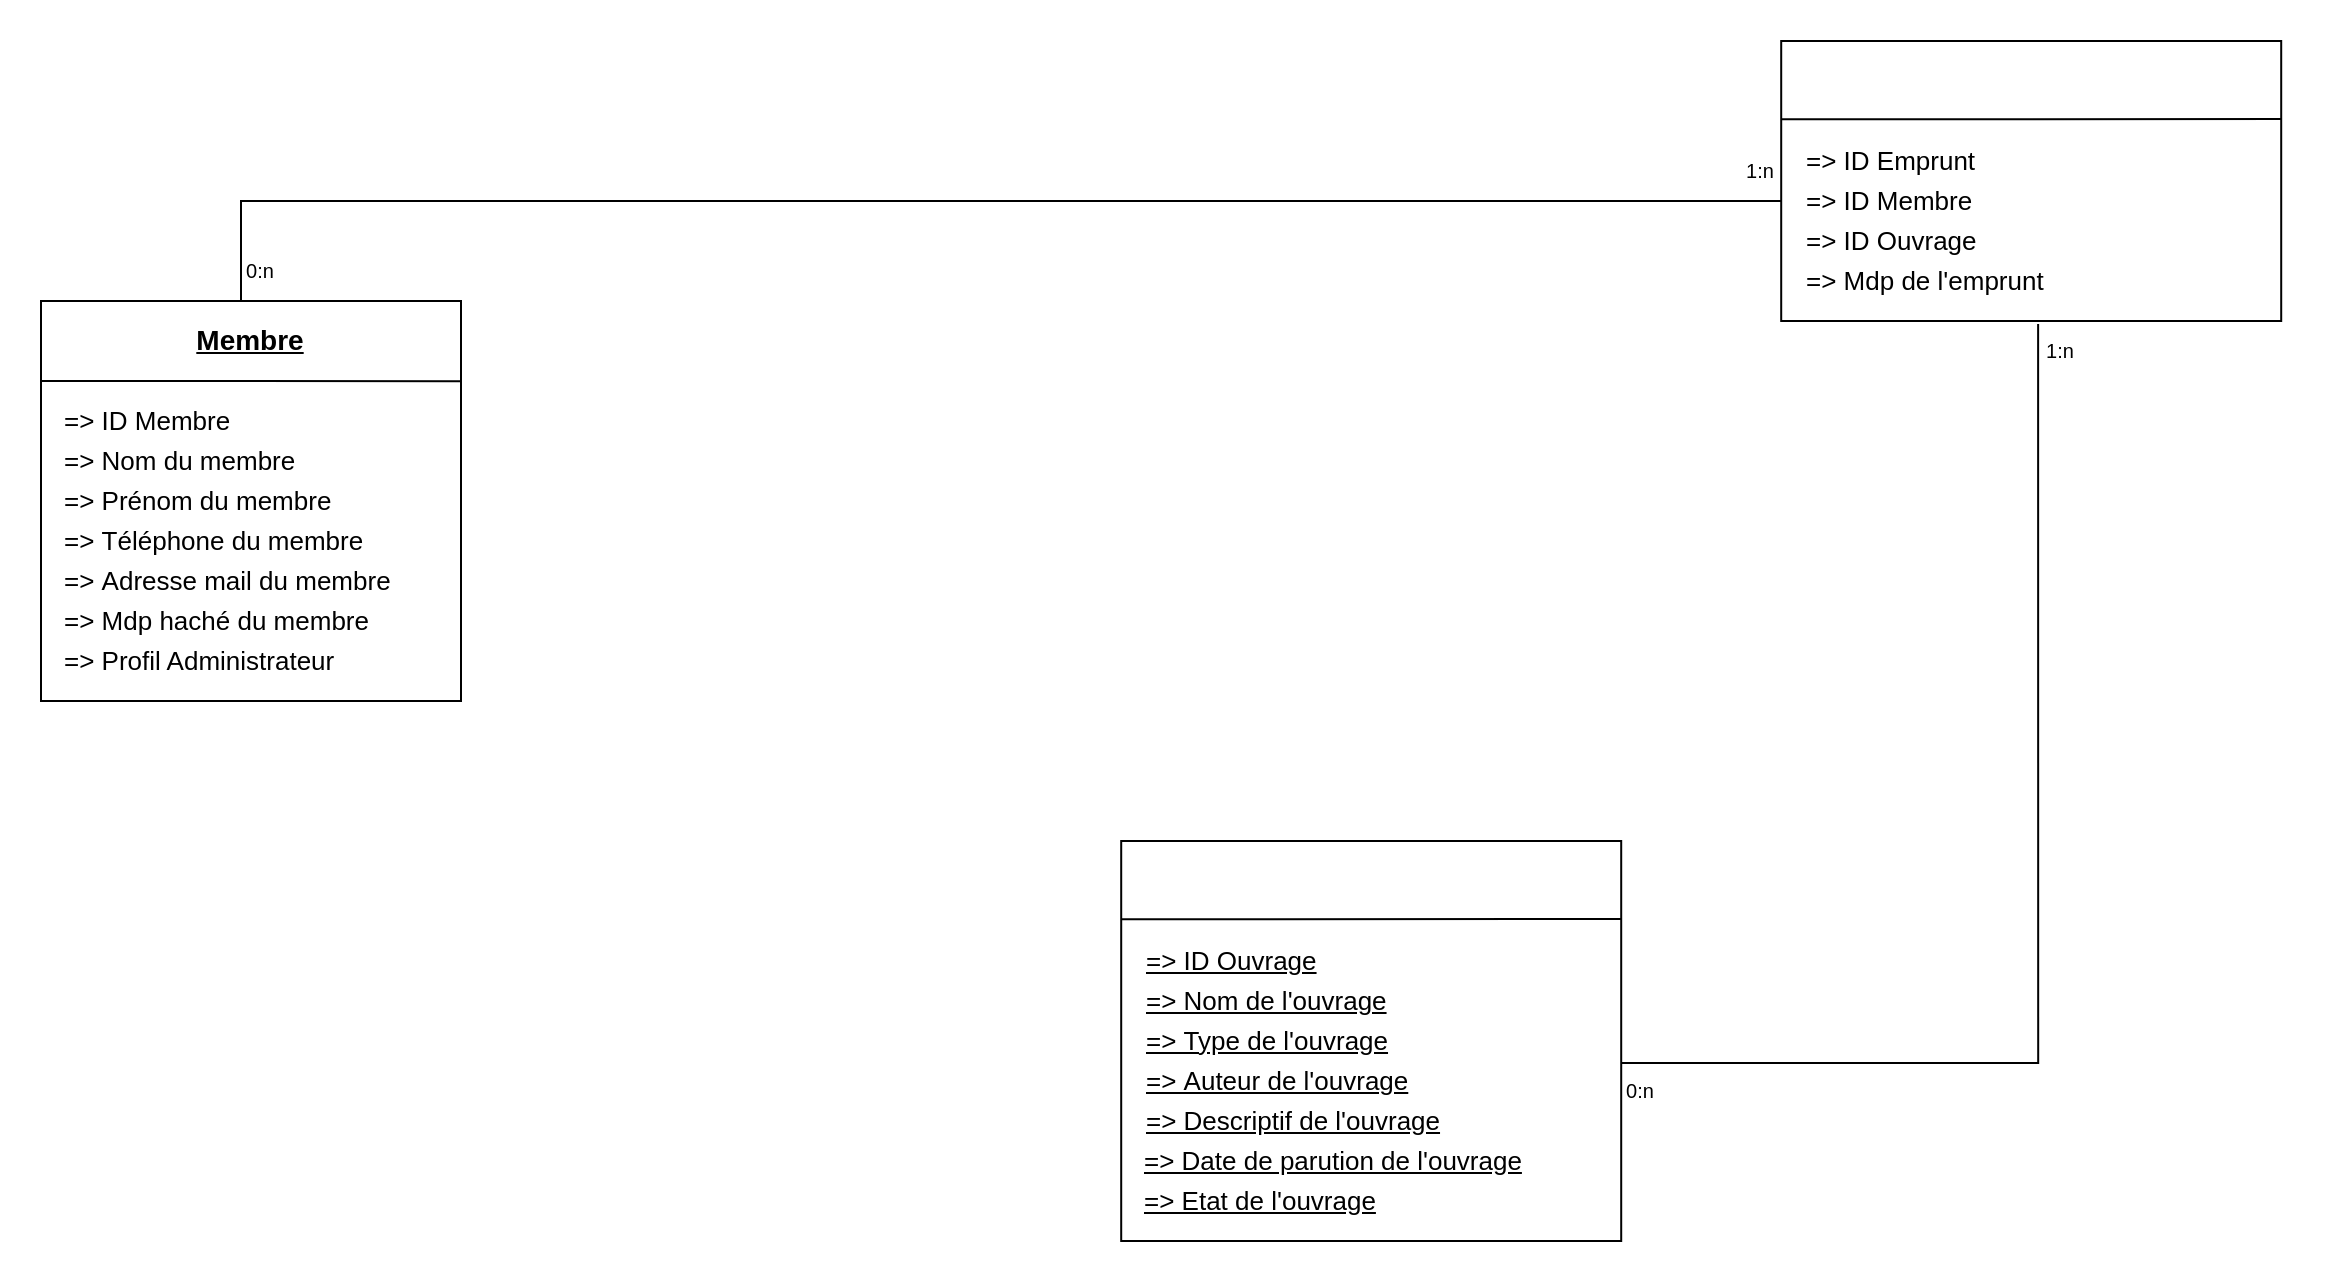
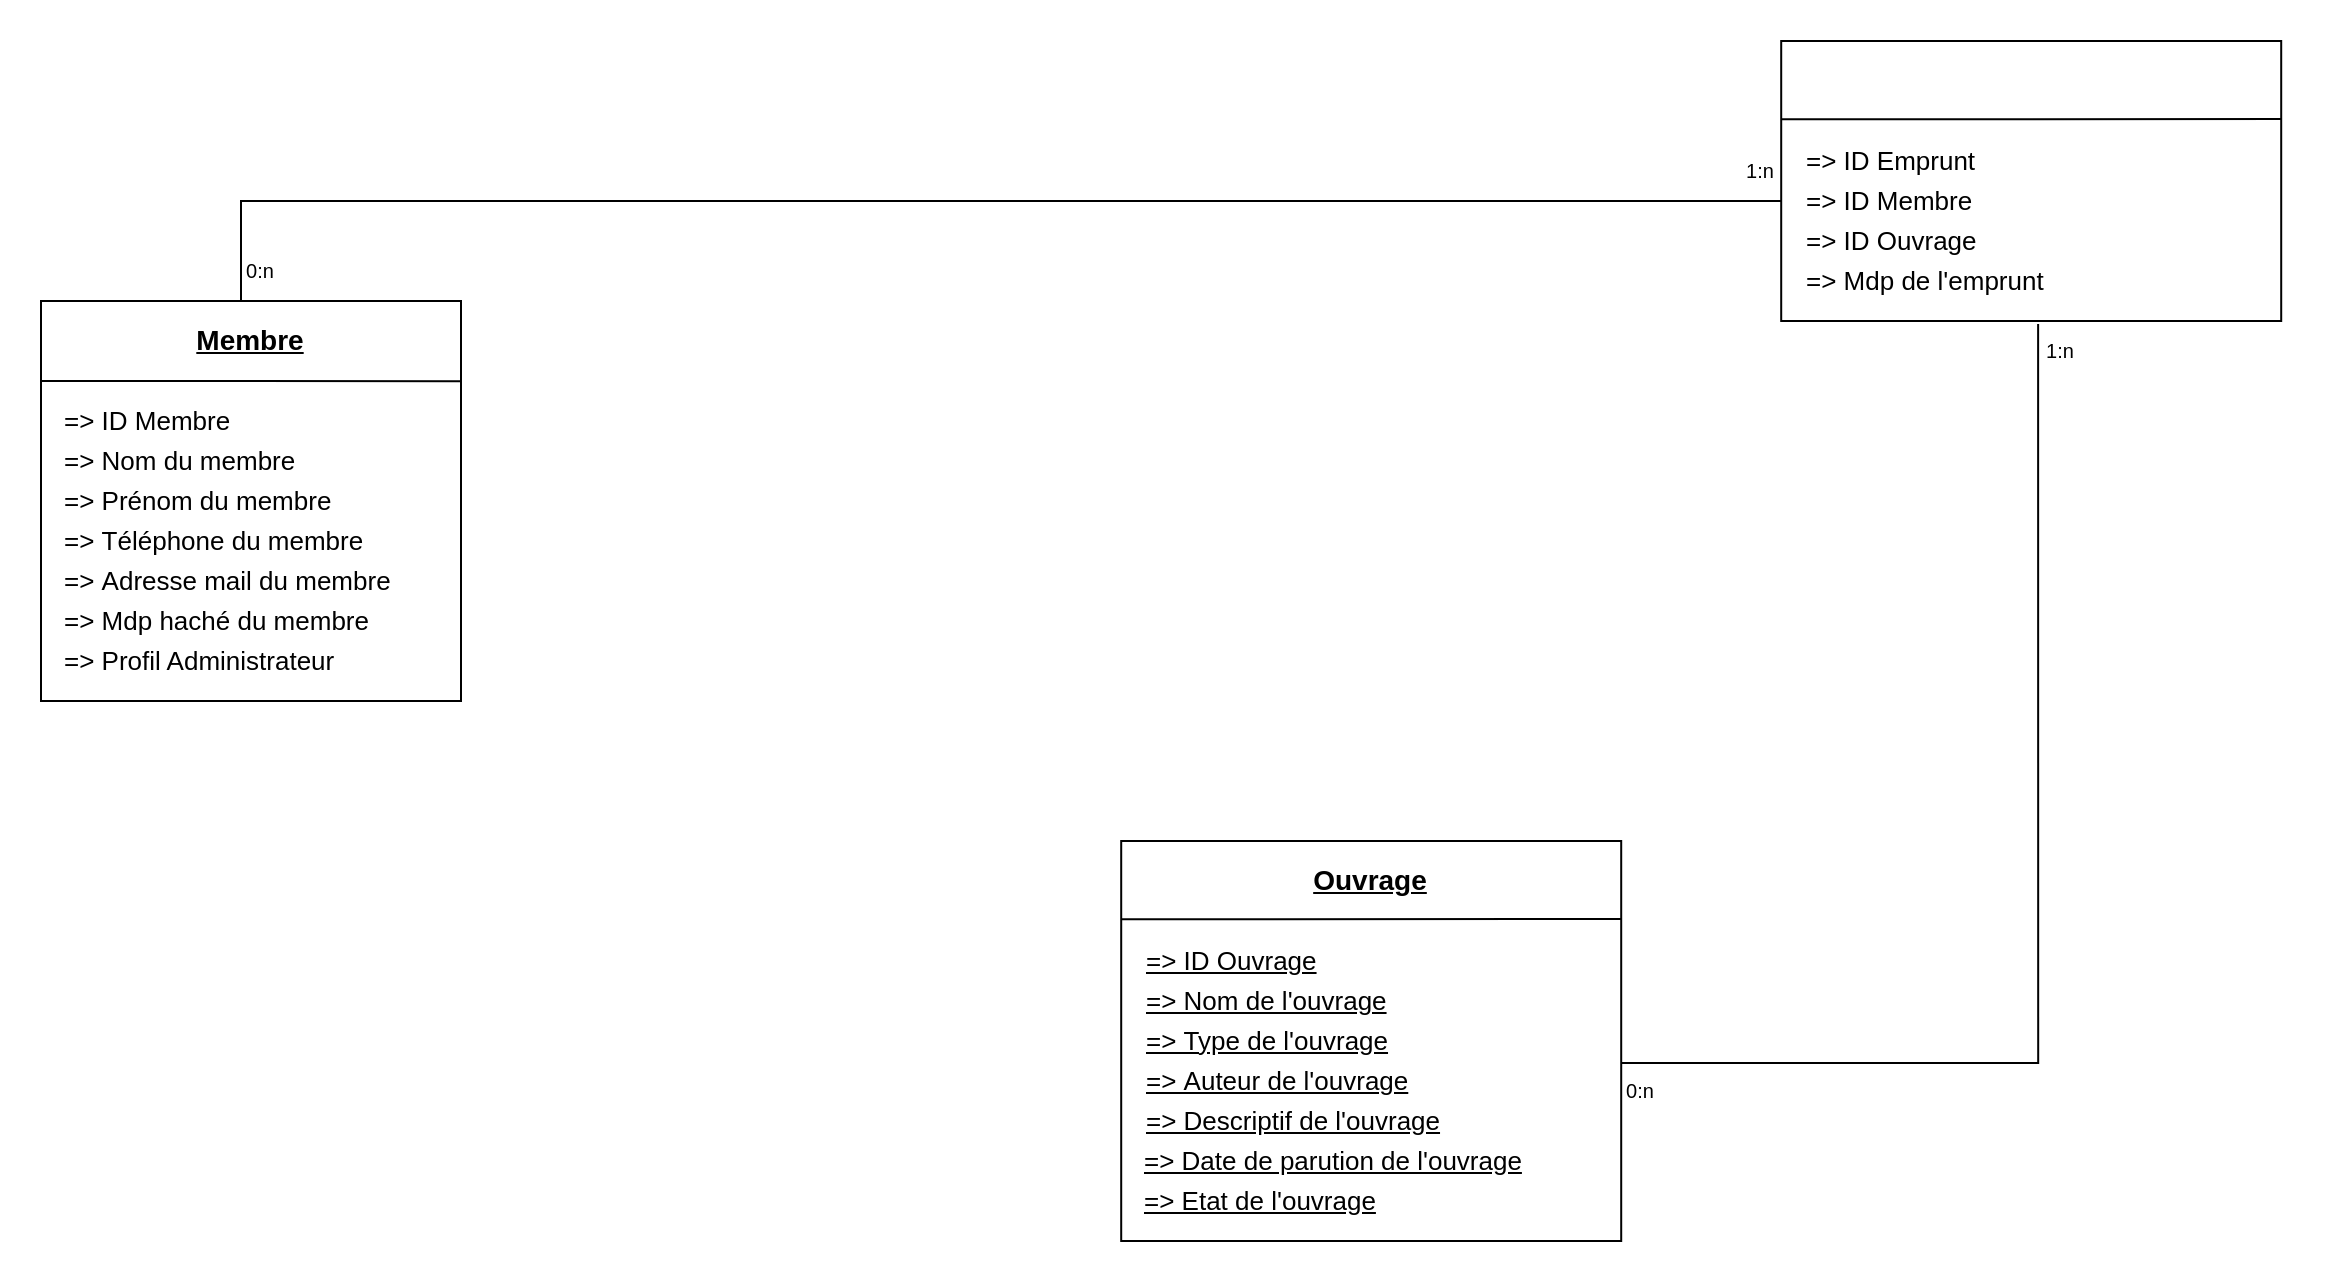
node "Ouvrage": added
